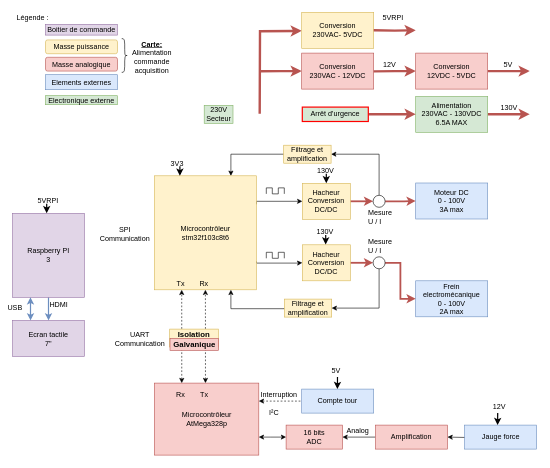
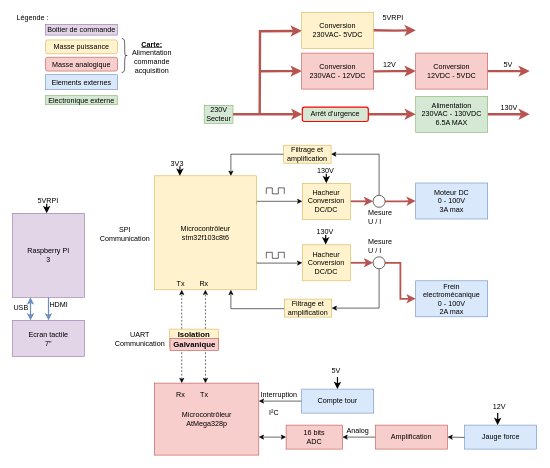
edge "230V Secteur" -> "Arrêt d'urgence": added
node "Arrêt d'urgence": shape rectangle -> rounded rectangle
node "USB": moved (18, 308) -> (24, 308)
edge "Compte tour" -> "Microcontrôleur AtMega328p": style dashed -> solid
